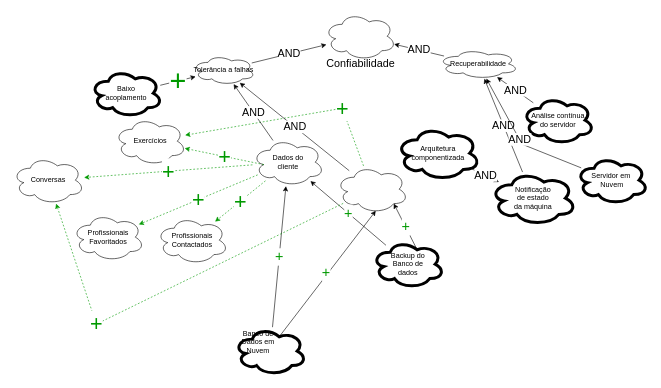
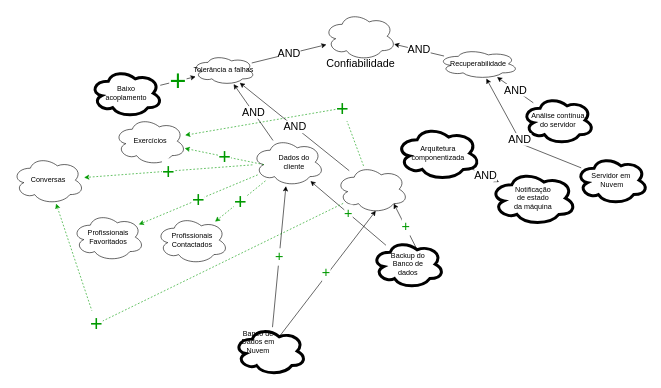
edge "Notificação de estado da máquina" -> "Recuperabilidade": removed, label "AND"
node "Dados do cliente": moved (288, 162) -> (294, 162)
